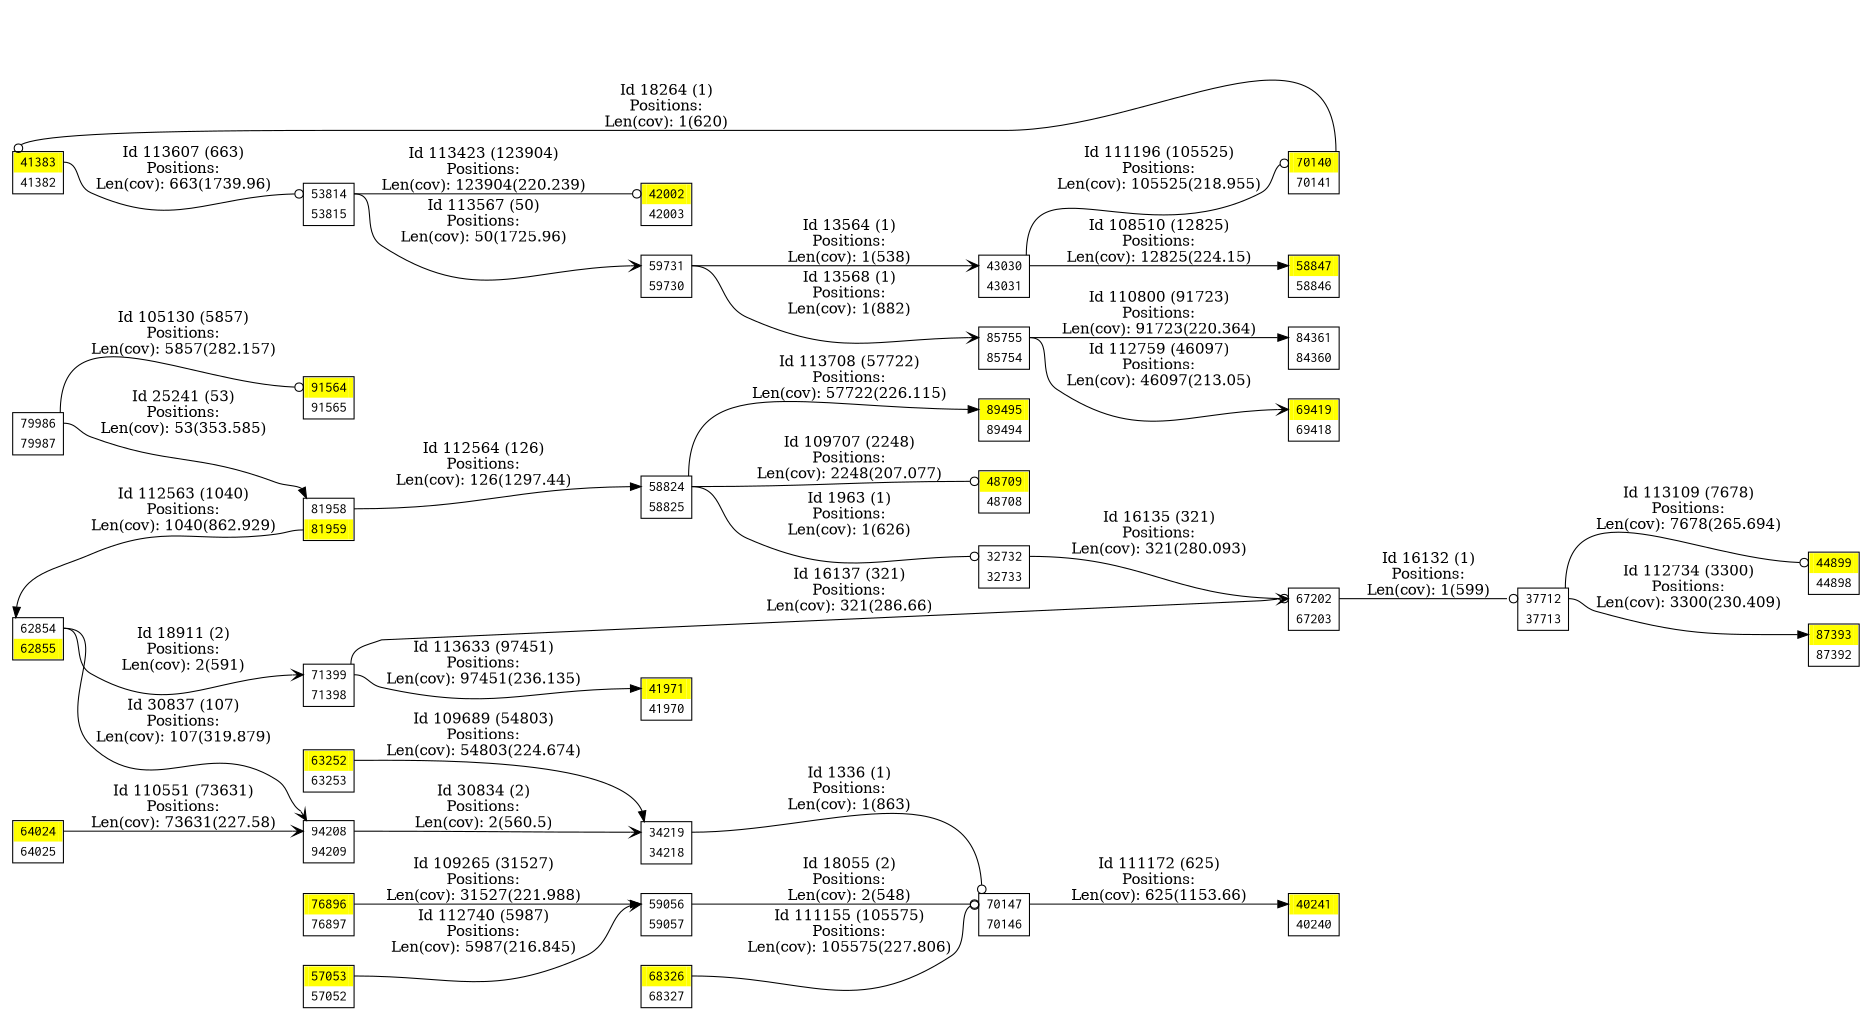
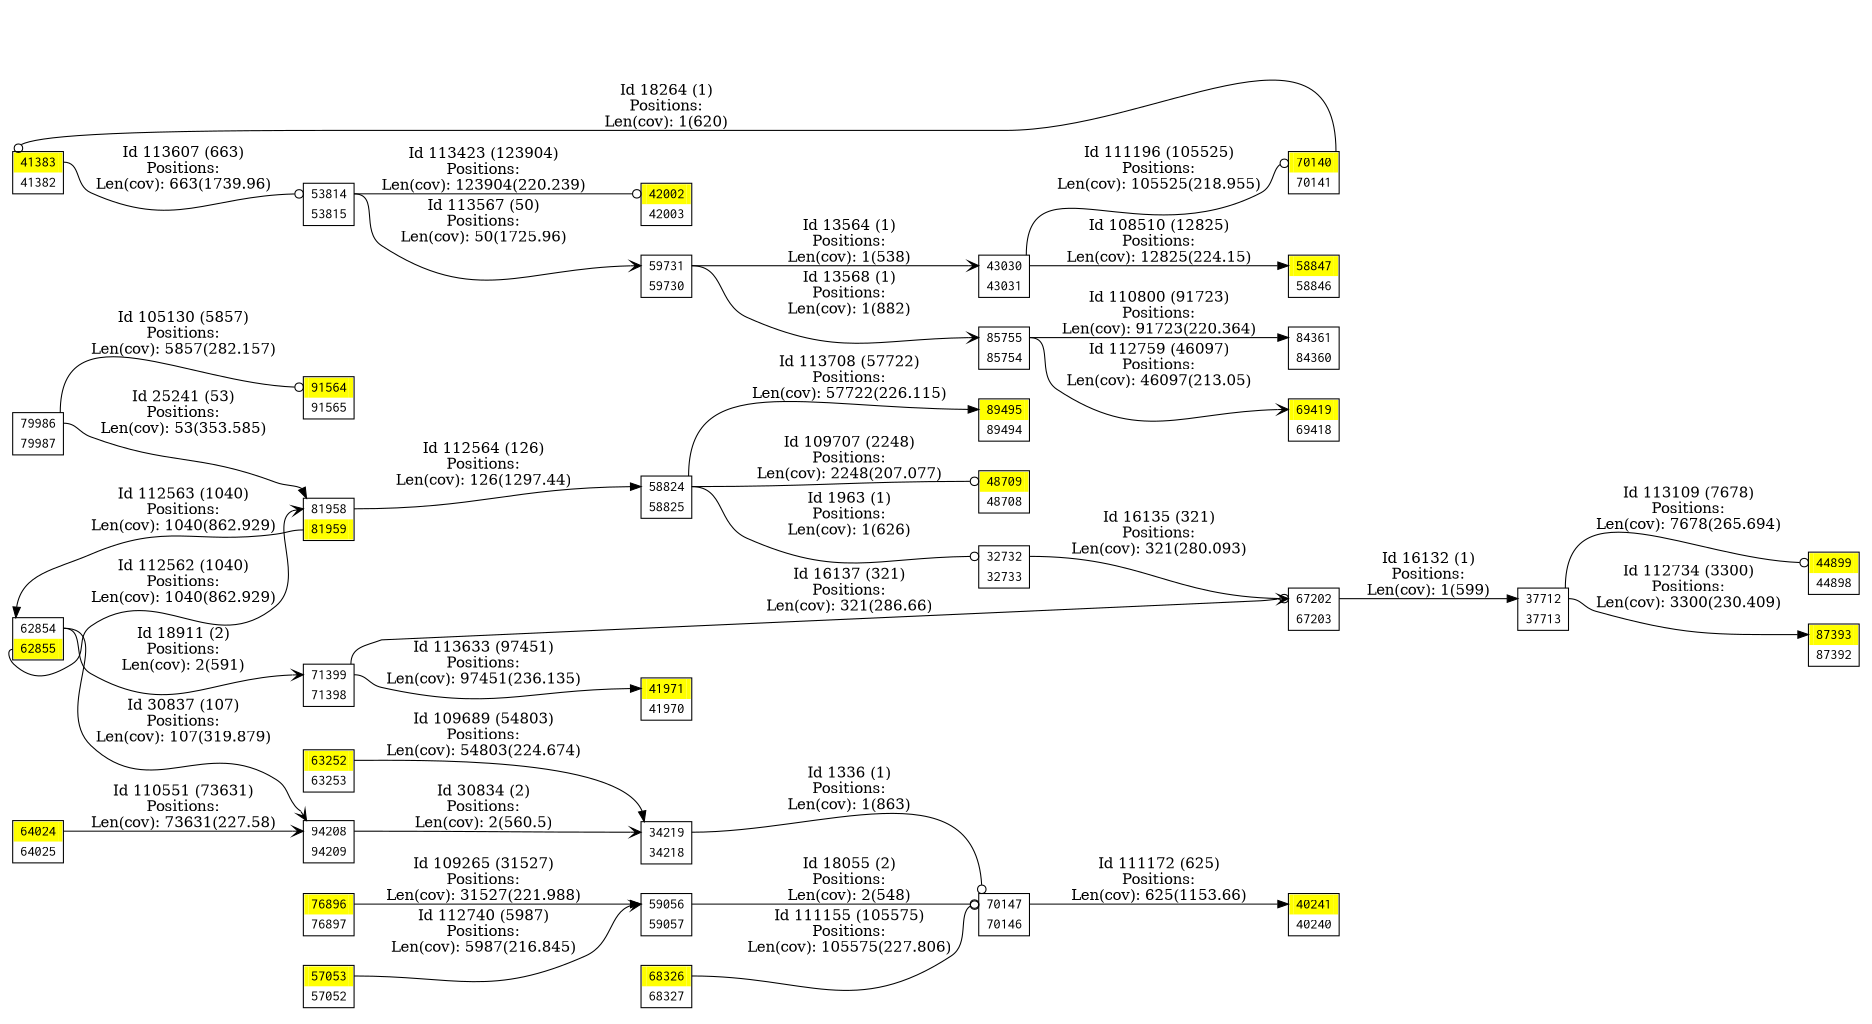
edge "67202" -> "37712": arrowhead odot -> normal
edge "62854" -> "81958": added, label "Id 112562 (1040) Positions: Len(cov): 1040(862.929)"
